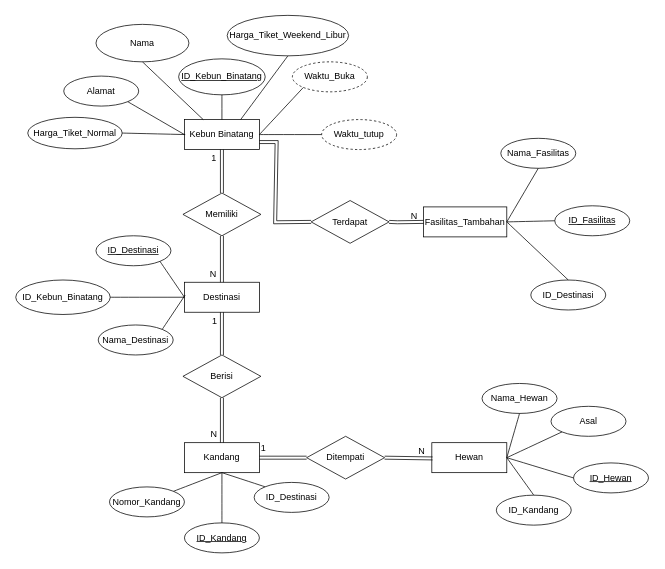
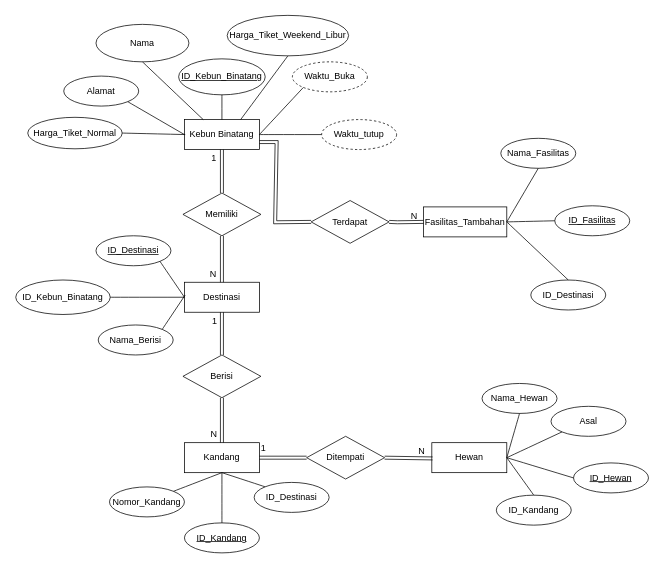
node "Nama_Destinasi": label "Nama_Destinasi" -> "Nama_Berisi"
